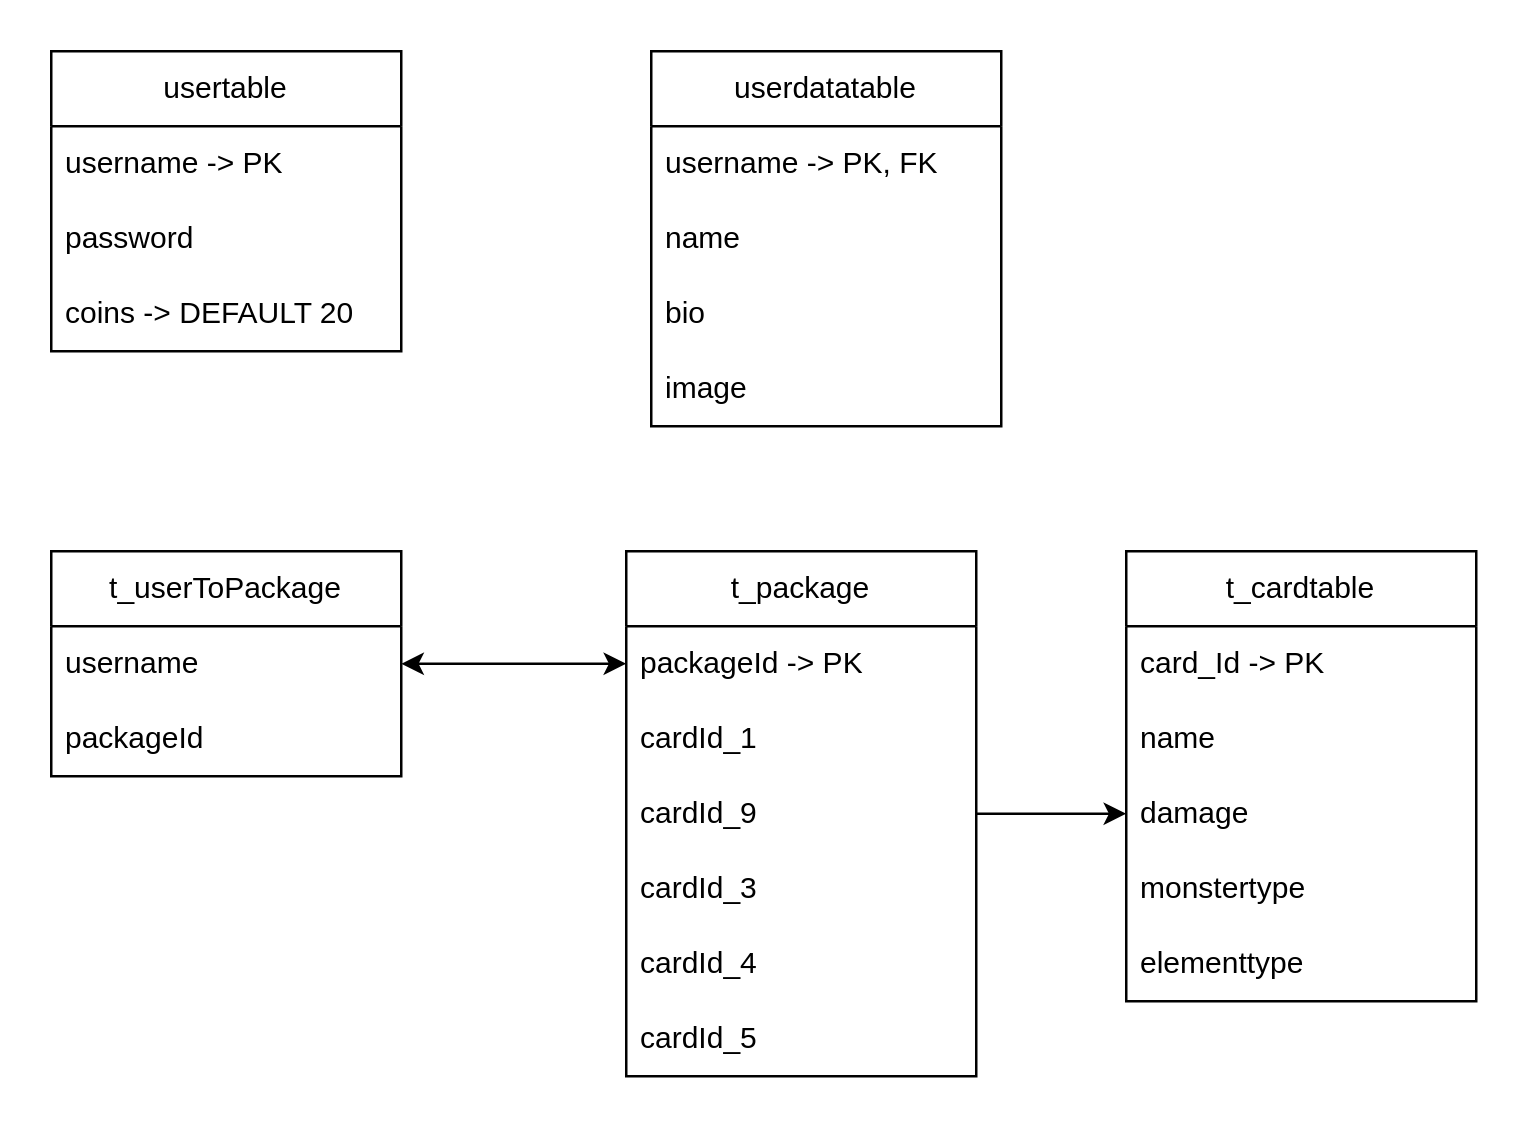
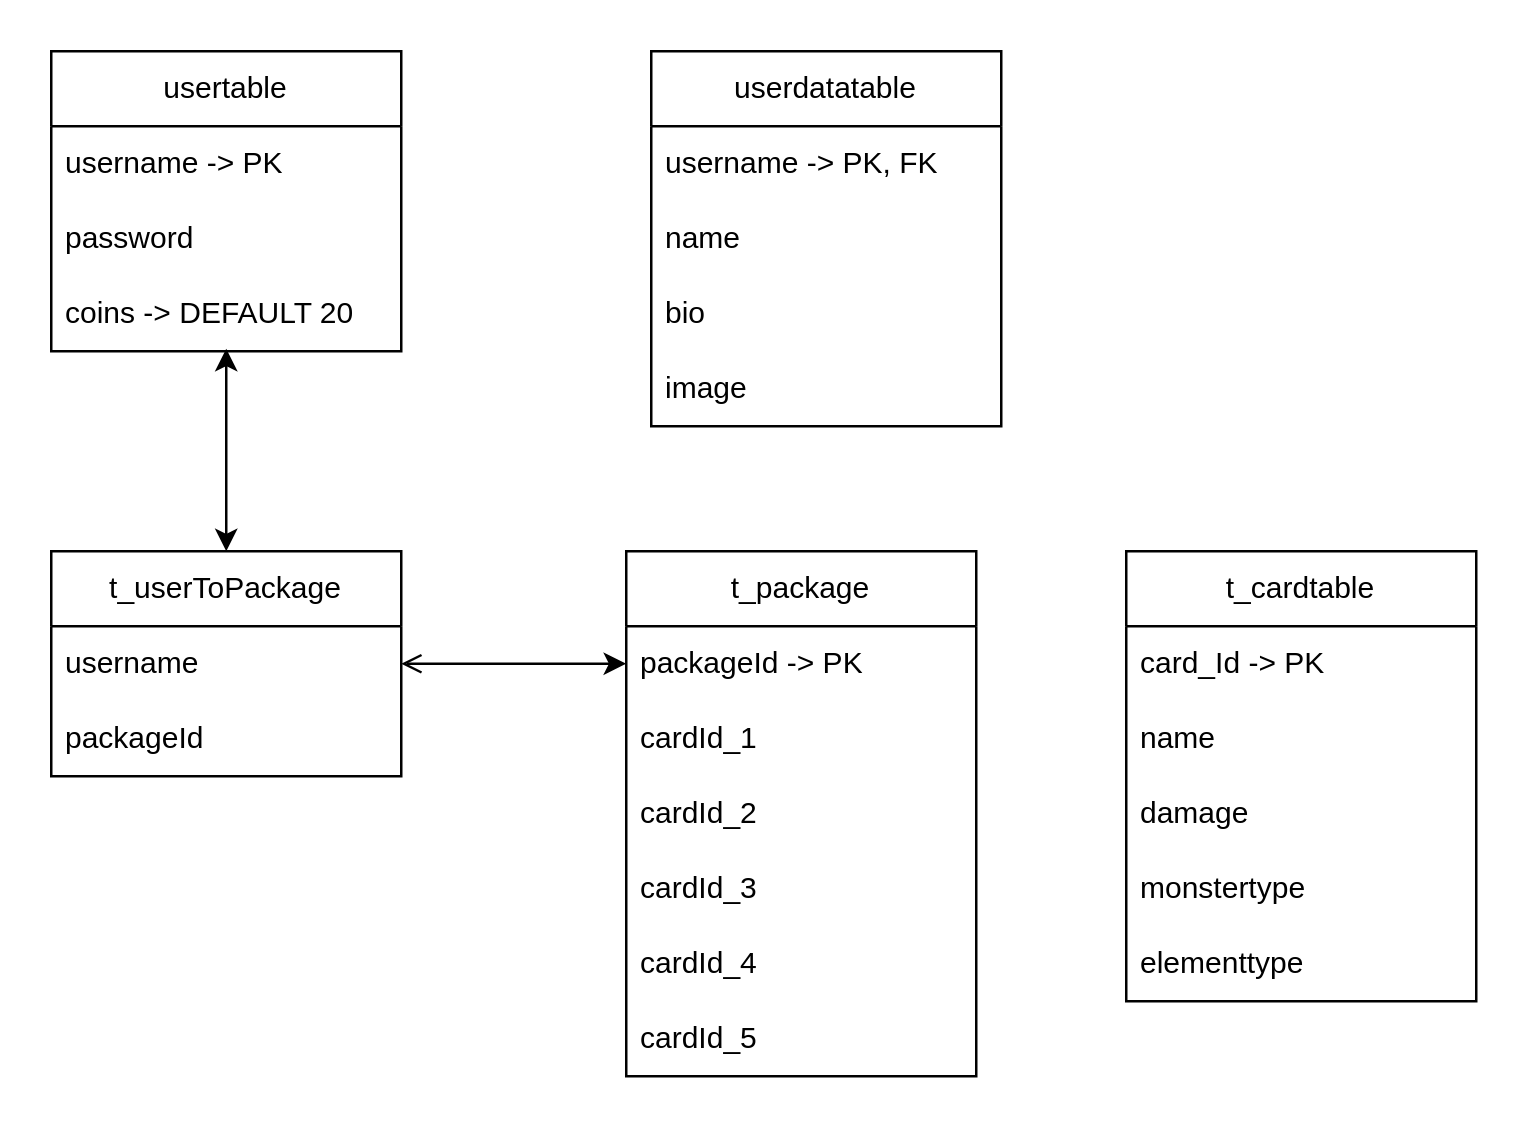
edge "coins -> DEFAULT 20" -- "t_userToPackage": added
edge "username" -- "packageId -> PK": arrowhead classic -> open
node "cardId_9": label "cardId_9" -> "cardId_2"
edge "t_package" -> "damage": removed
